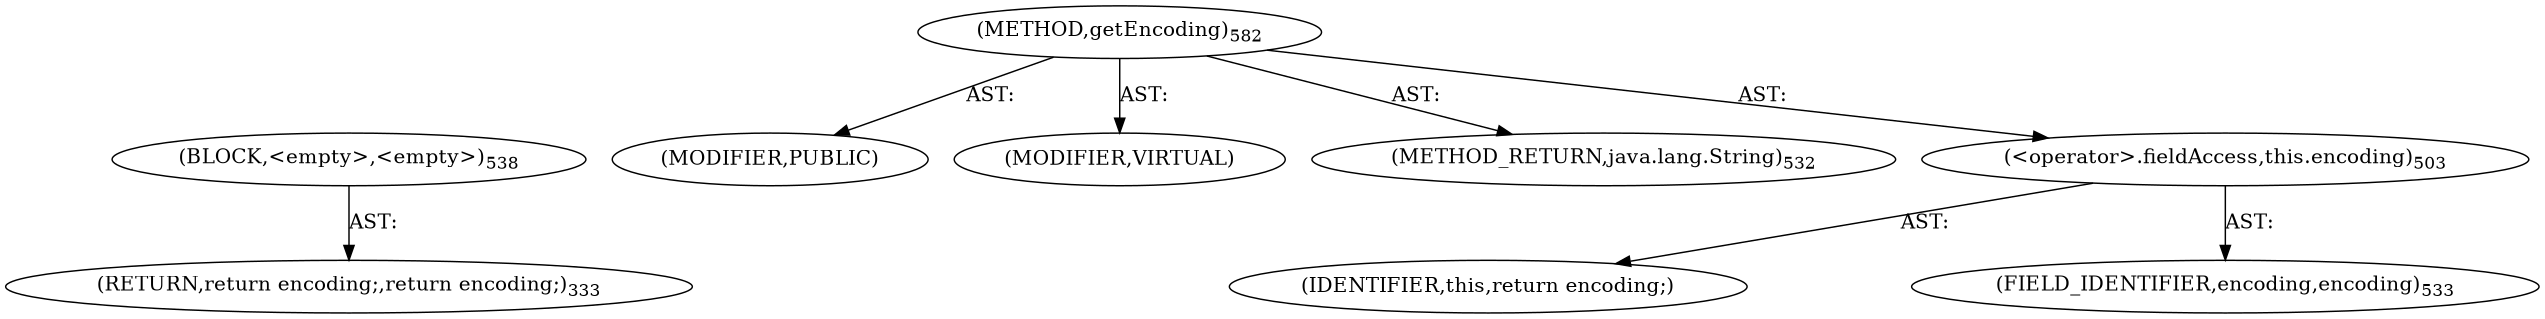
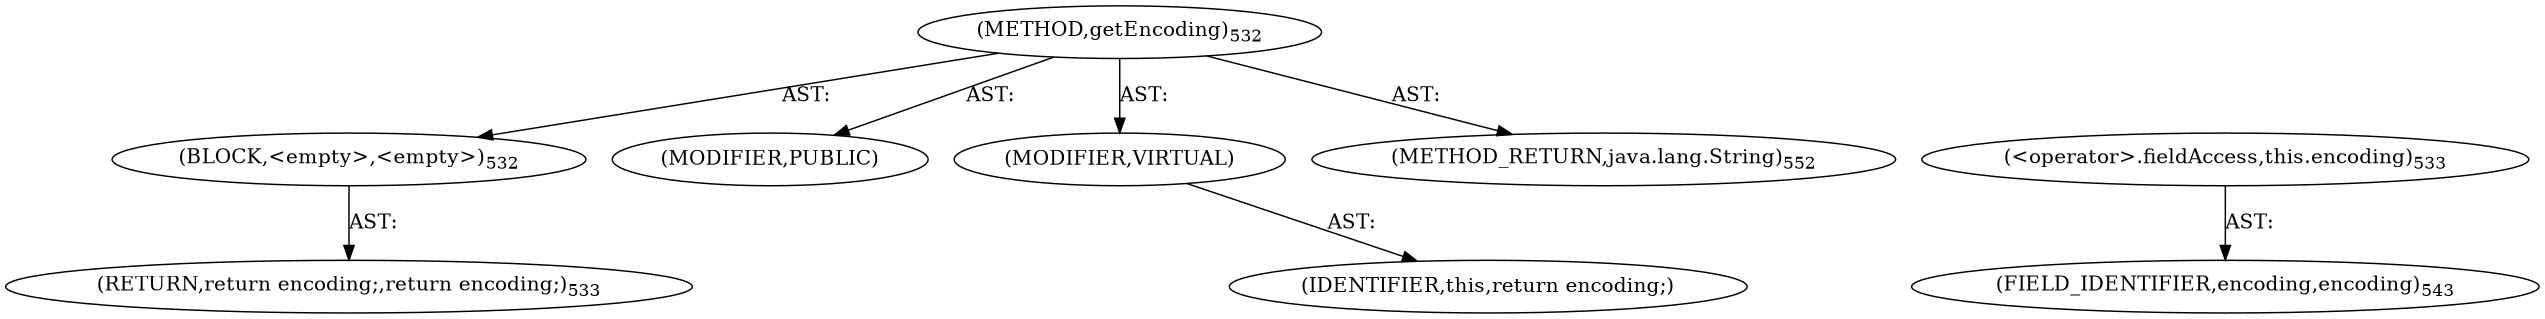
node "(METHOD,getEncoding)": text "582" -> "532"
edge "(METHOD,getEncoding)" -> "(<operator>.fieldAccess,this.encoding)": now "(METHOD,getEncoding)" -> "(BLOCK,<empty>,<empty>)"
node "(BLOCK,<empty>,<empty>)": text "538" -> "532"
node "(METHOD_RETURN,java.lang.String)": text "532" -> "552"
node "(<operator>.fieldAccess,this.encoding)": text "503" -> "533"
edge "(<operator>.fieldAccess,this.encoding)" -> "(IDENTIFIER,this,return encoding;)": now "(MODIFIER,VIRTUAL)" -> "(IDENTIFIER,this,return encoding;)"
node "(RETURN,return encoding;,return encoding;)": text "333" -> "533"
node "(FIELD_IDENTIFIER,encoding,encoding)": text "533" -> "543"
